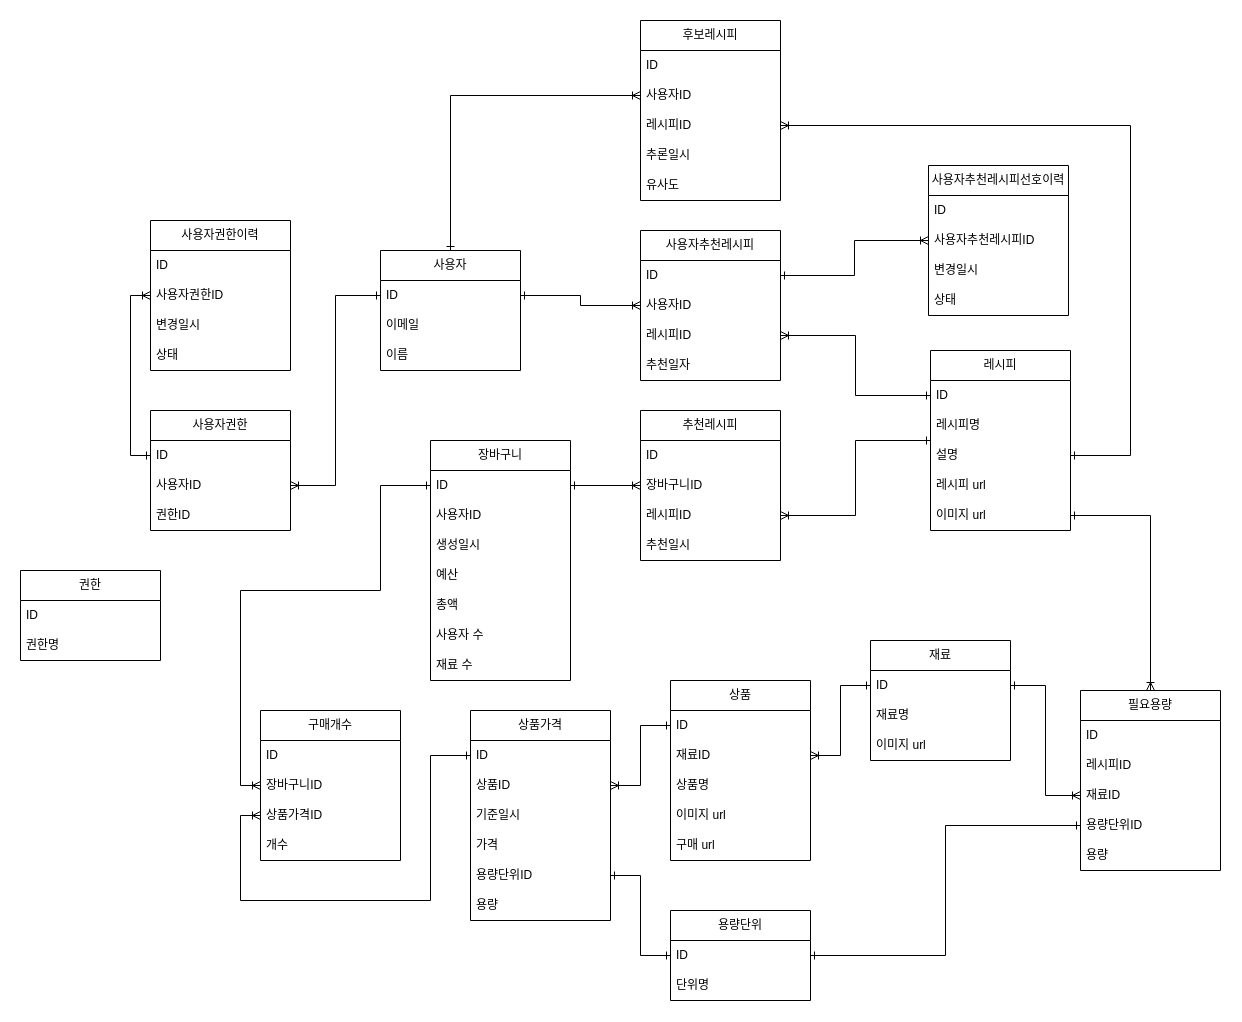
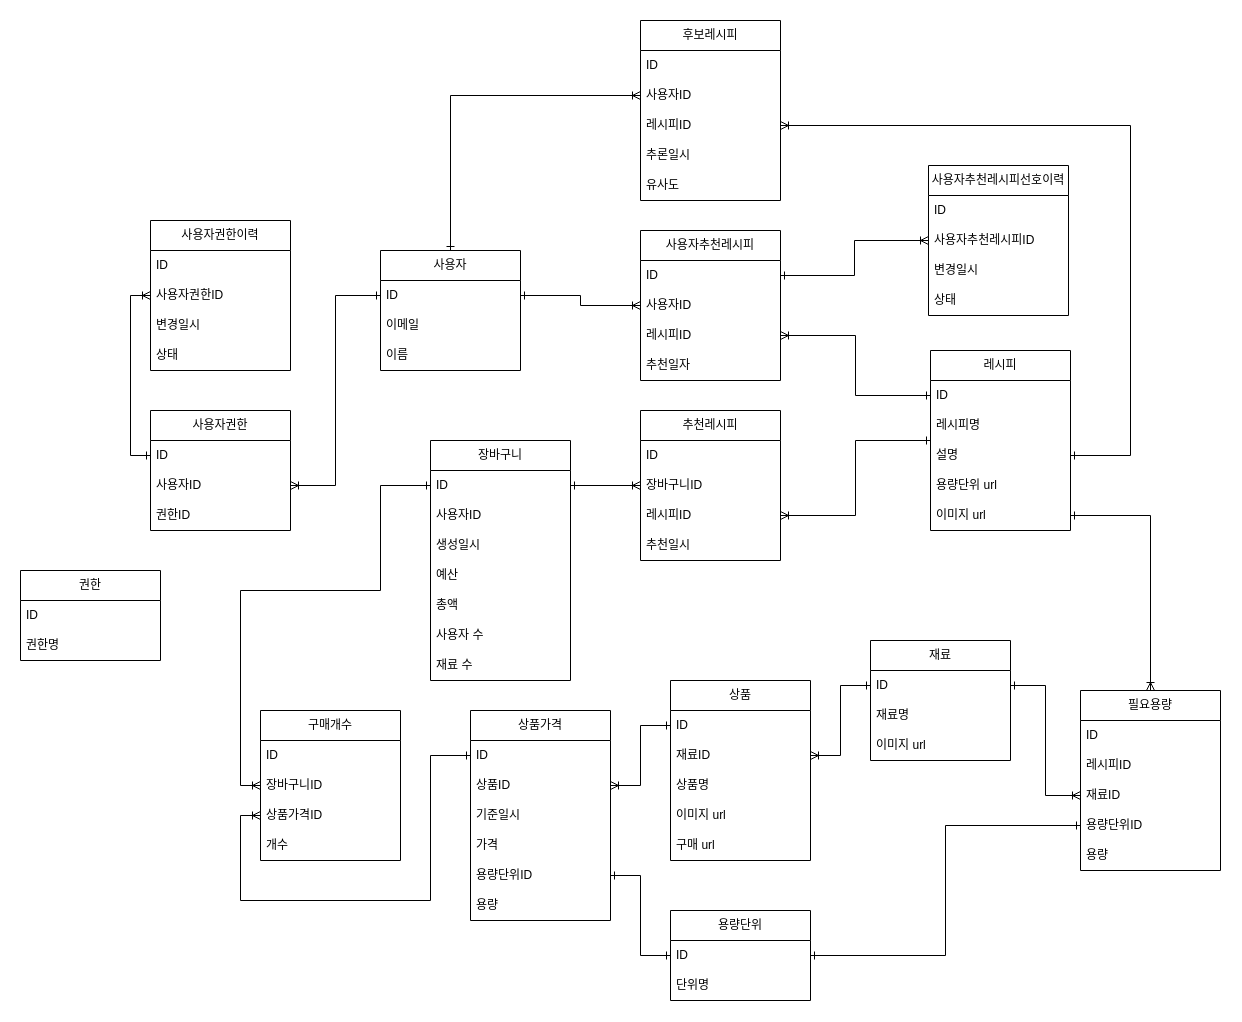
node "레시피 url": label "레시피 url" -> "용량단위 url"
